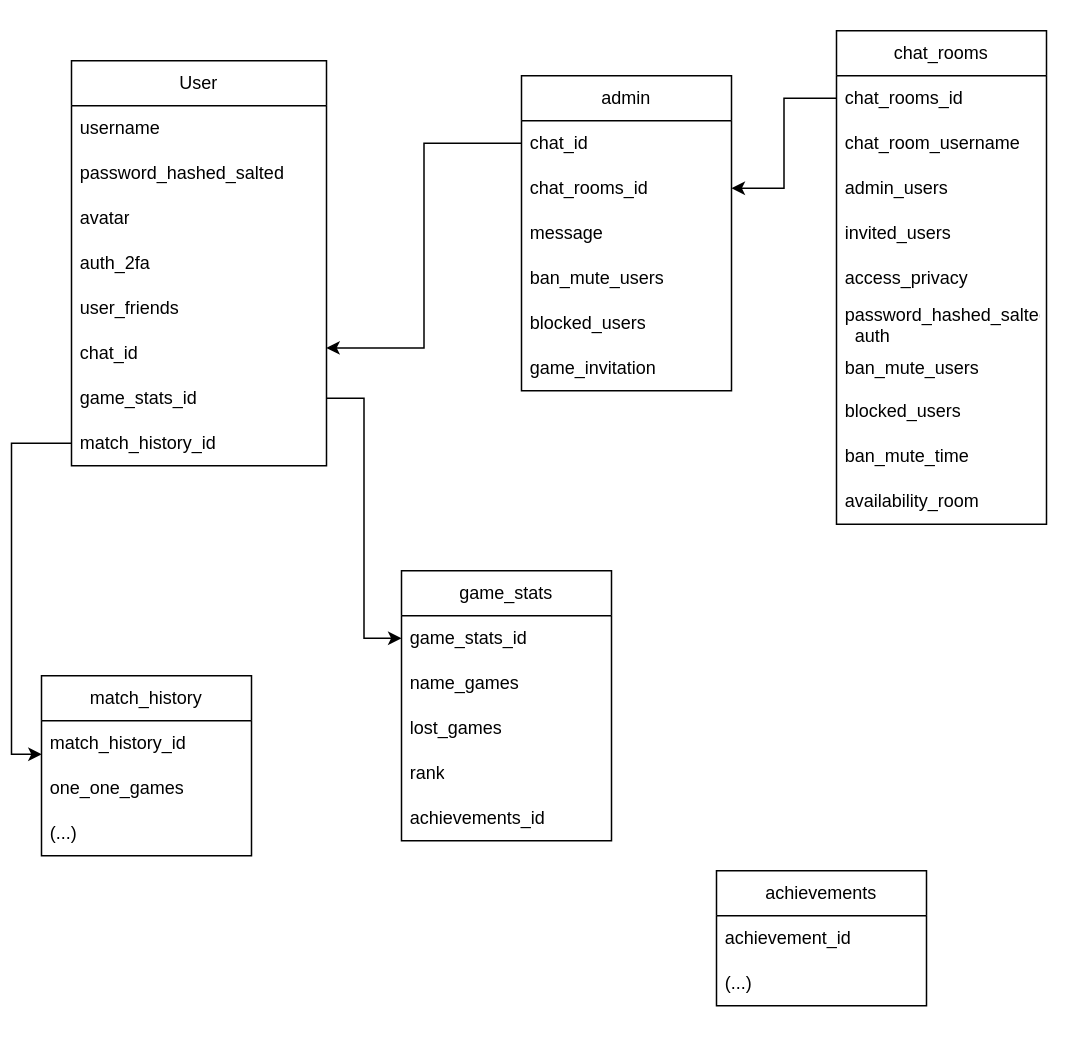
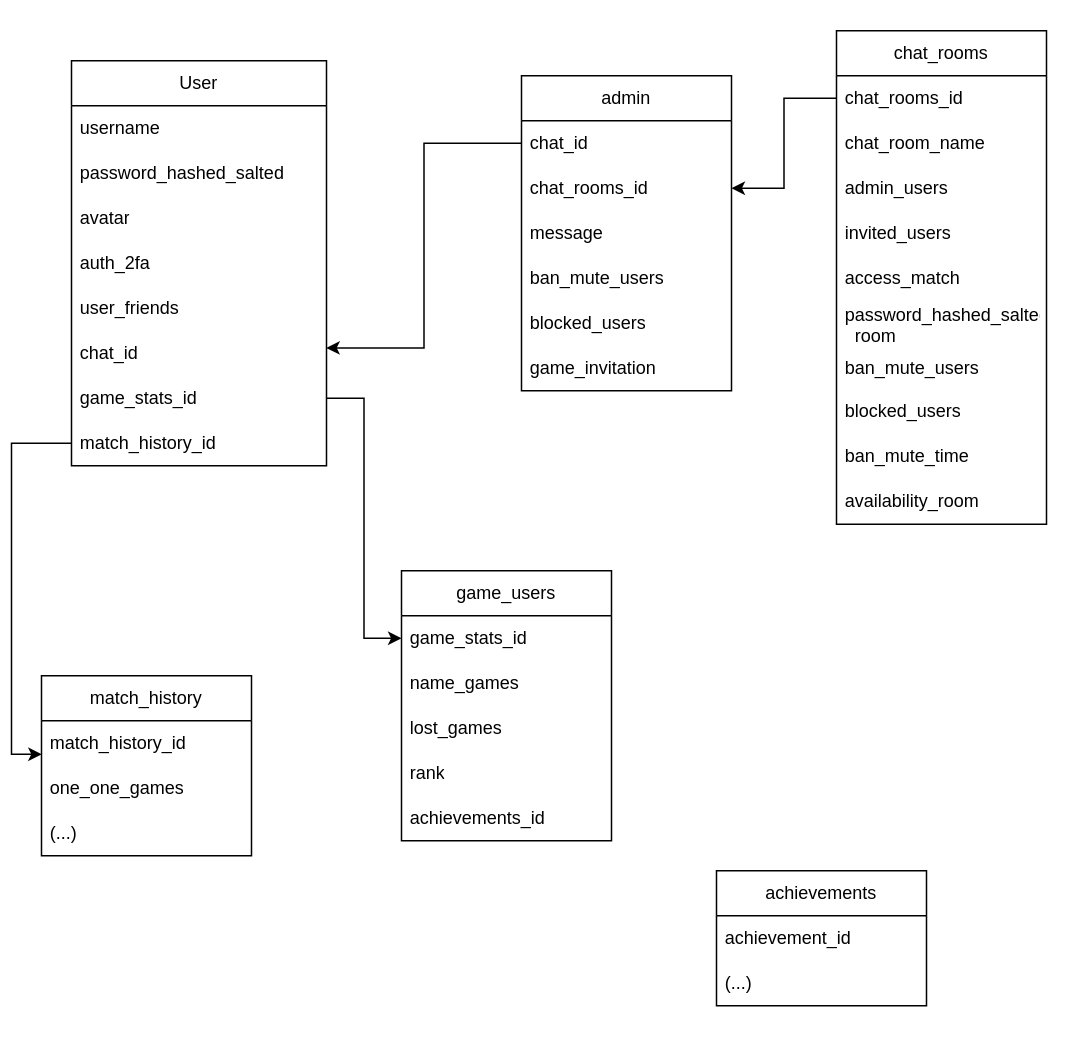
node "chat_room_username": label "chat_room_username" -> "chat_room_name"
node "access_privacy": label "access_privacy" -> "access_match"
node "password_hashed_salted _auth": label "password_hashed_salted _auth" -> "password_hashed_salted _room"
node "game_stats": label "game_stats" -> "game_users"
